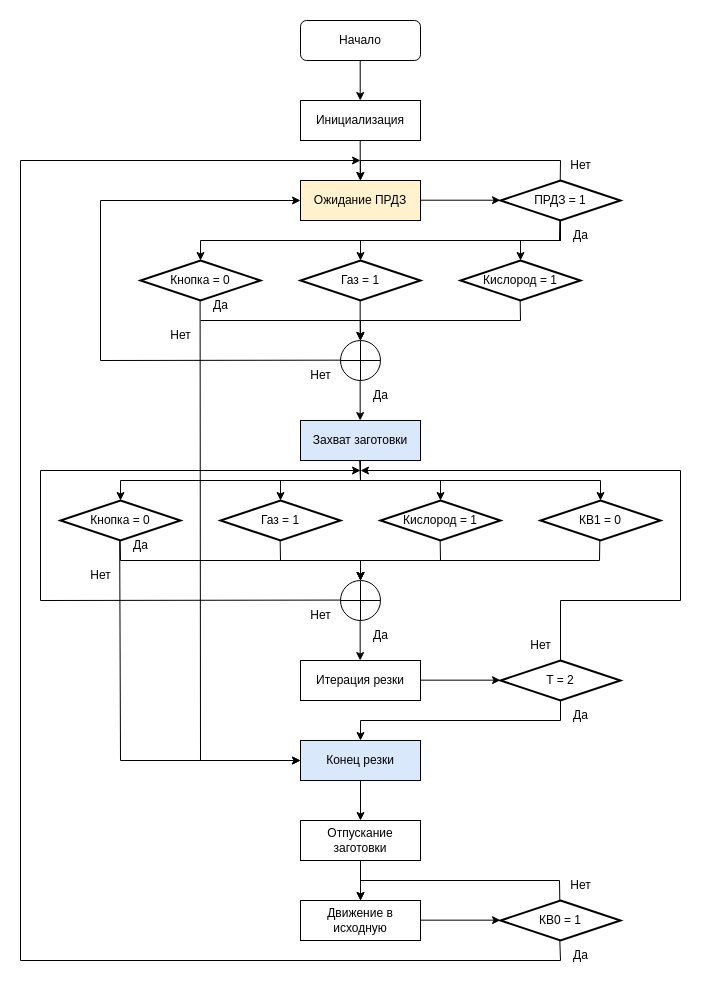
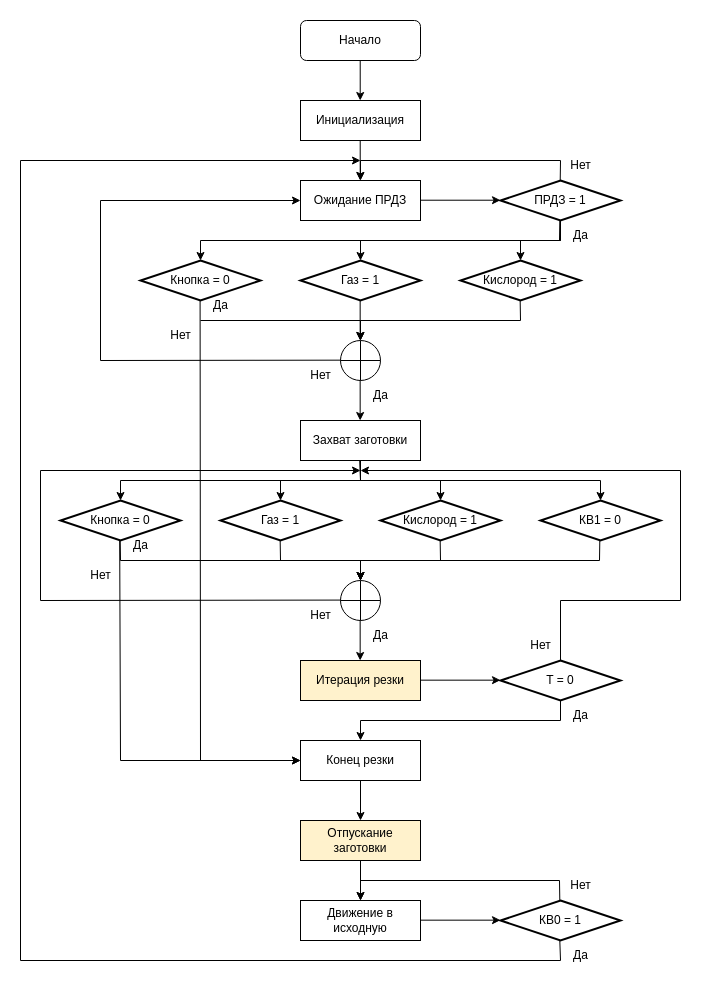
node "Ожидание ПРДЗ": fillcolor #fff2cc -> #ffffff
node "Захват заготовки": fillcolor #dae8fc -> #ffffff
node "Итерация резки": fillcolor #ffffff -> #fff2cc
node "T = 2": label "T = 2" -> "T = 0"
node "Конец резки": fillcolor #dae8fc -> #ffffff
node "Отпускание заготовки": fillcolor #ffffff -> #fff2cc
